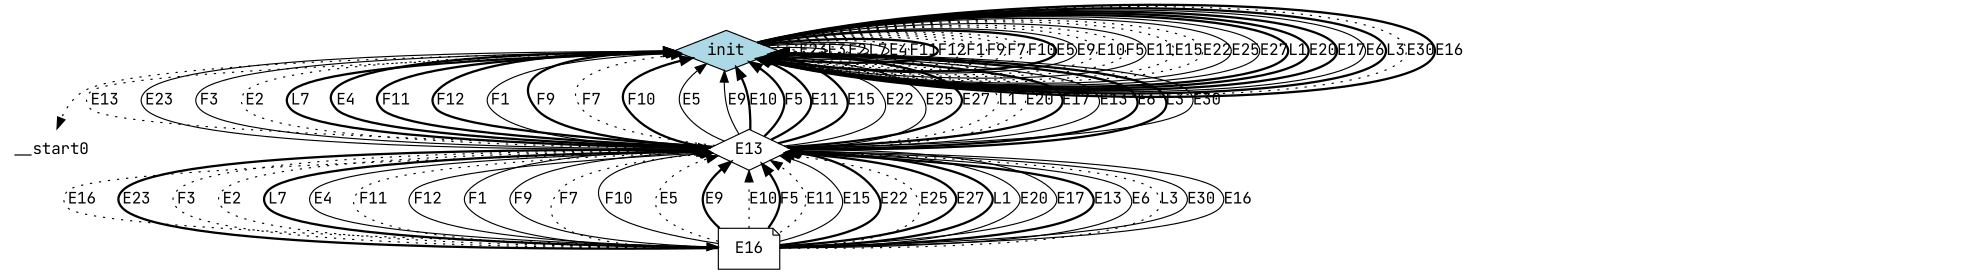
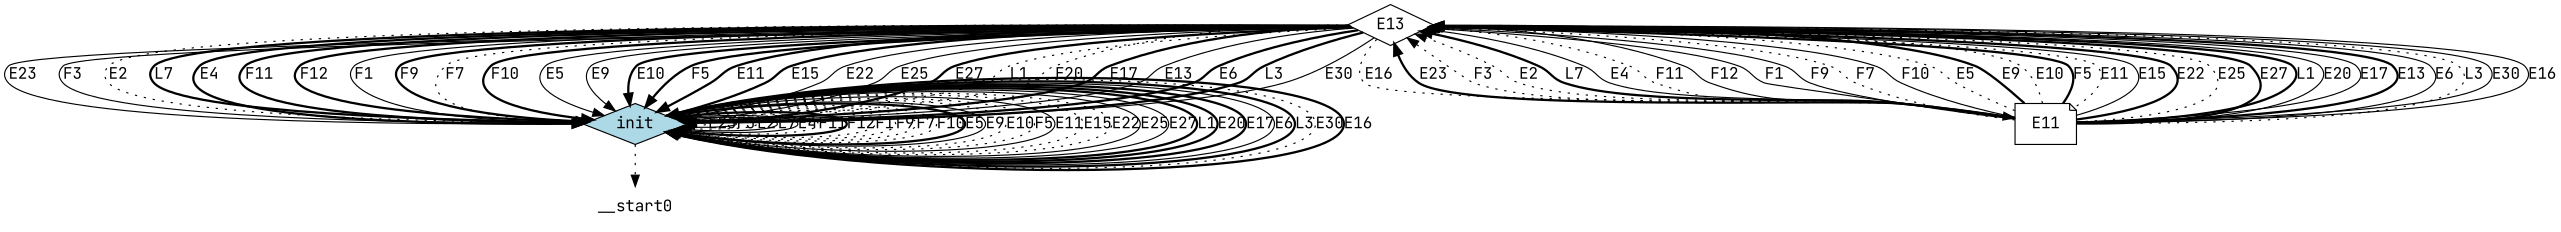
edge "init" -> "E13": removed, label "E13"
node "E16": label "E16" -> "E11"
